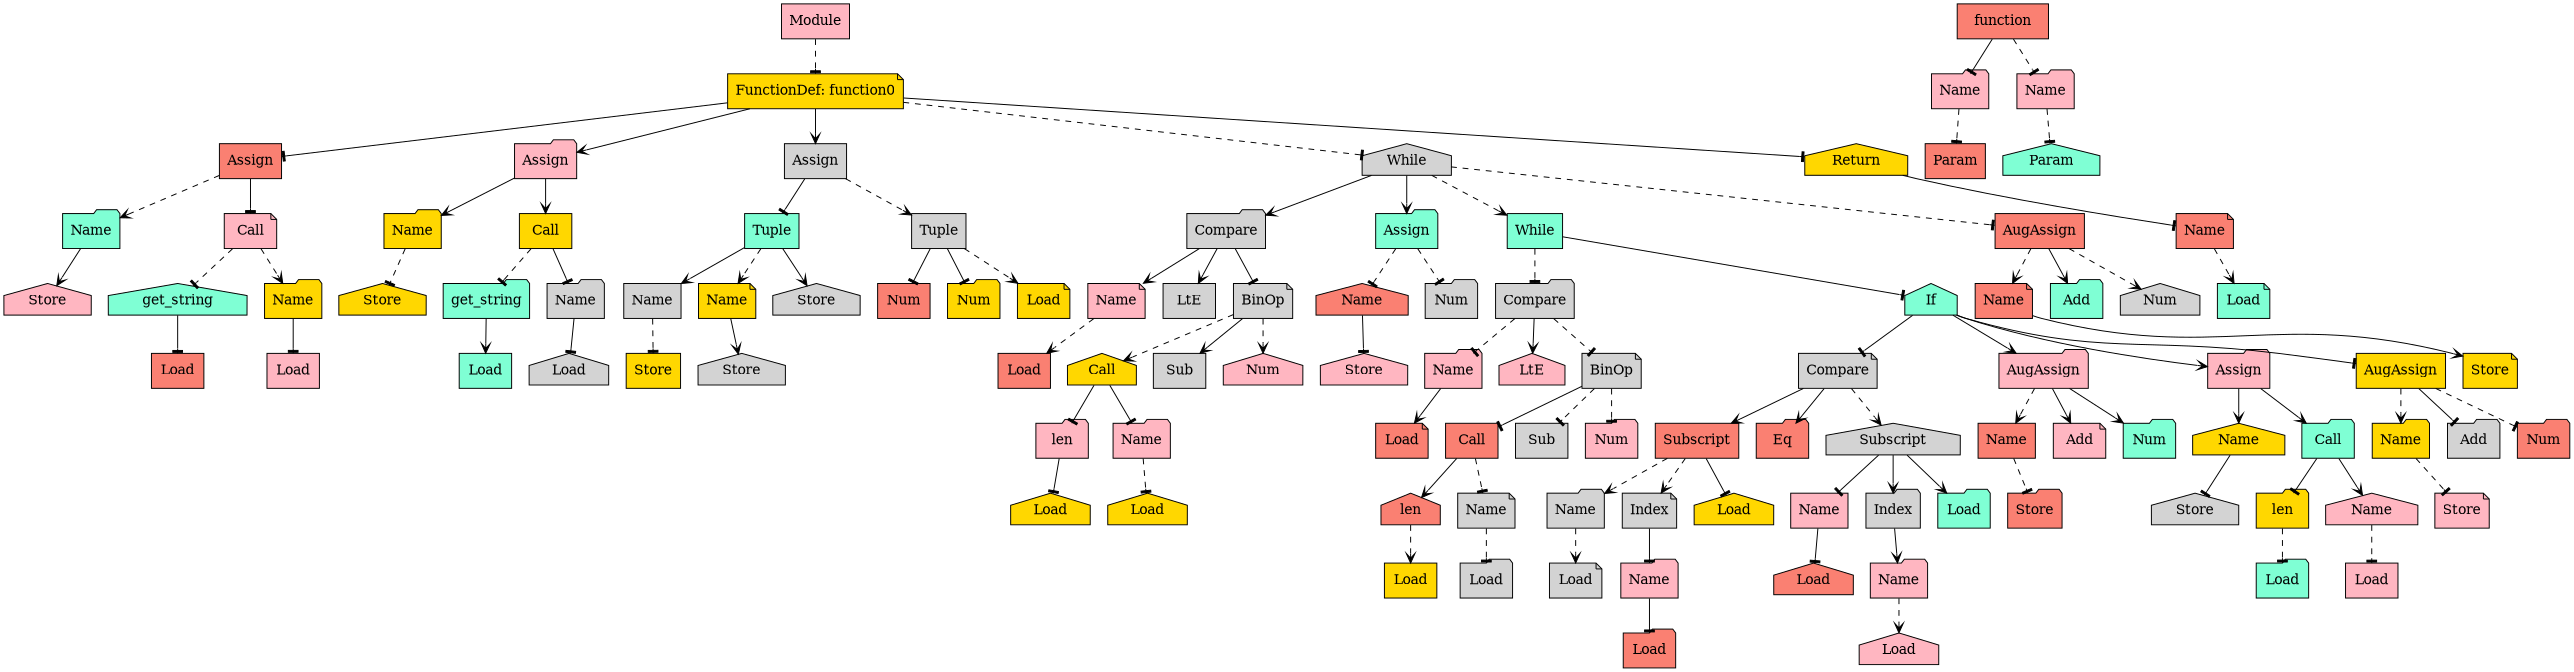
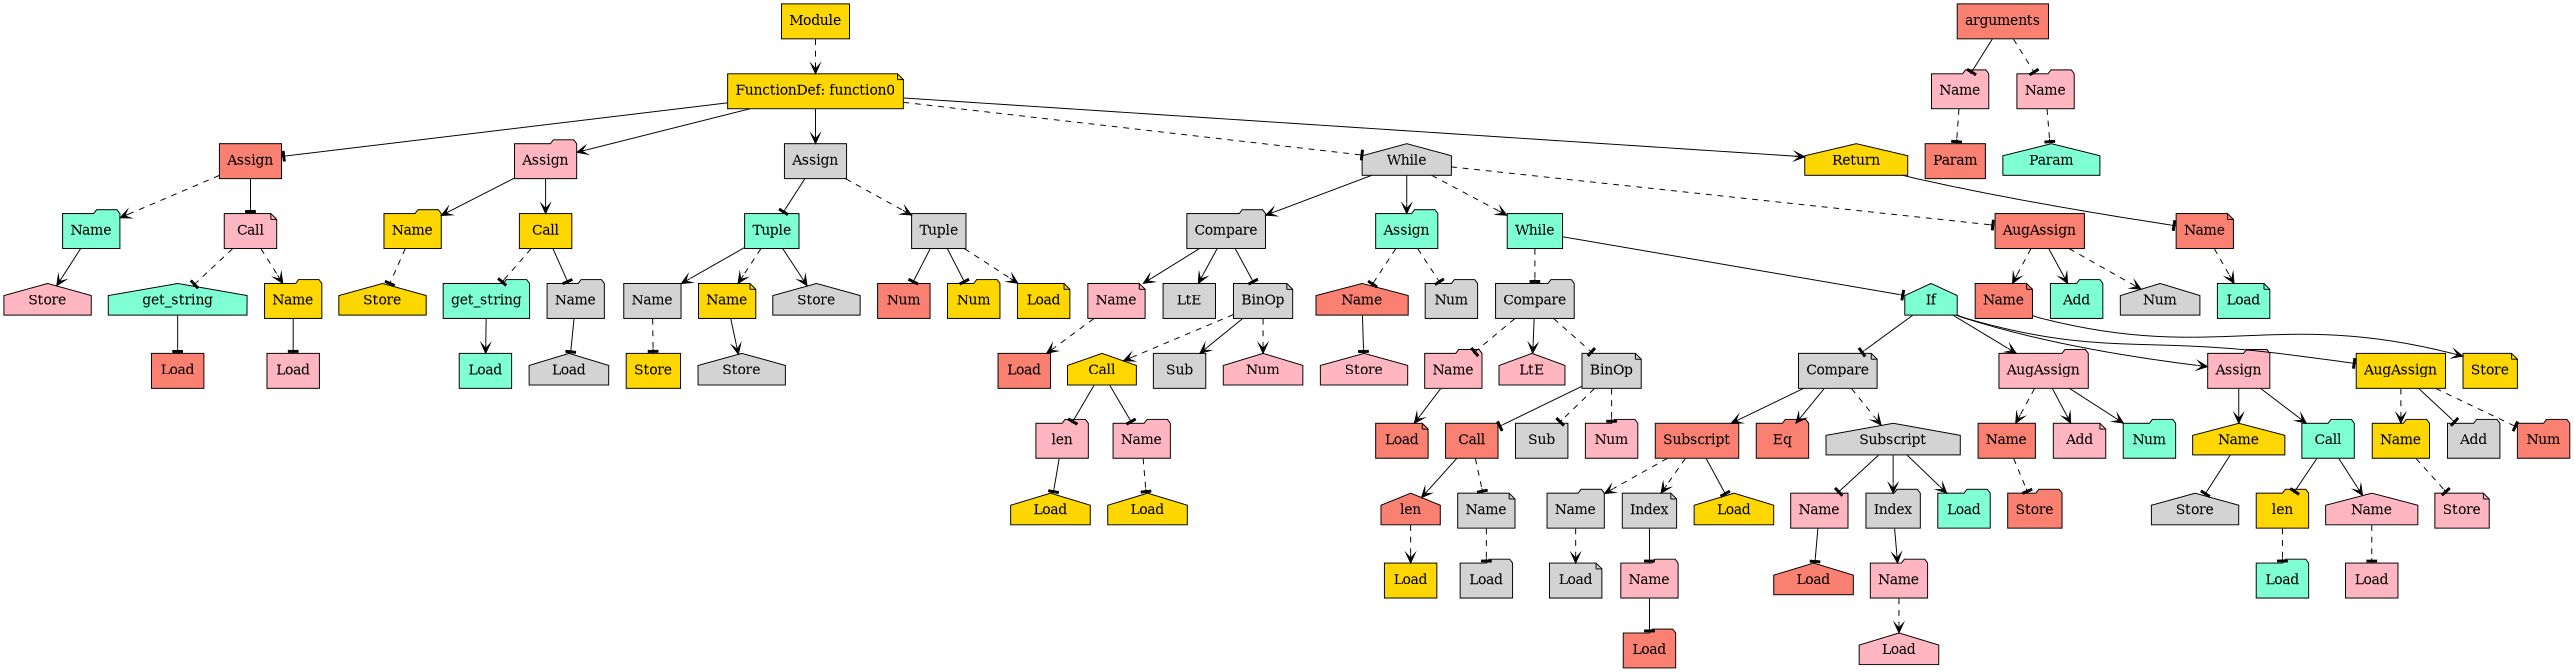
node "Module": fillcolor lightpink -> gold
node "function": label "function" -> "arguments"
edge "Module" -> "FunctionDef: function0": arrowhead tee -> vee
edge "FunctionDef: function0" -> "Return": arrowhead tee -> vee
